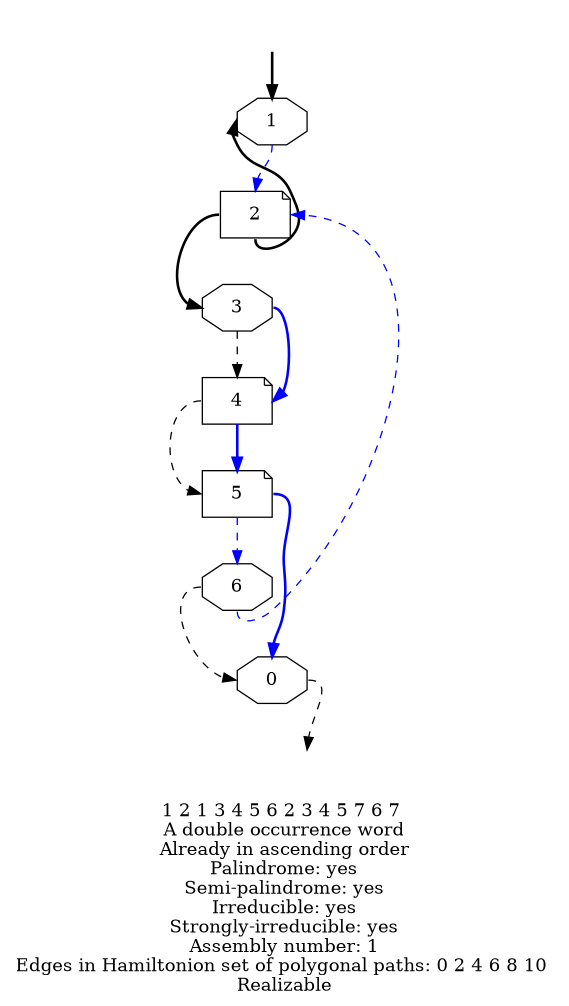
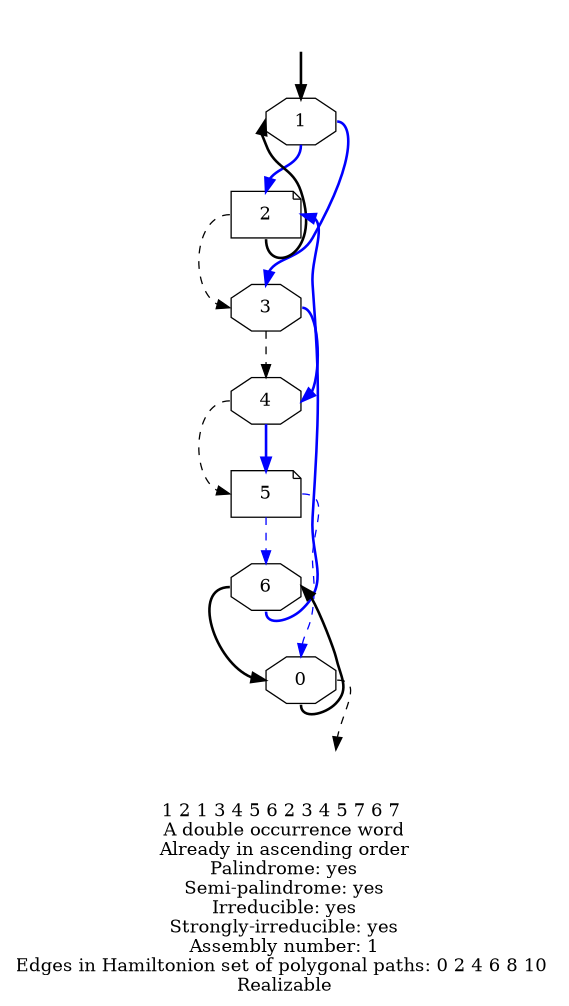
edge "1" -> "2": style dashed -> bold
edge "1" -> "3": added
edge "2" -> "3": style bold -> dashed
node "4": shape note -> octagon
edge "6" -> "2": style dashed -> bold
edge "5" -> "0": style bold -> dashed
edge "6" -> "0": style dashed -> bold
edge "0" -> "6": added
